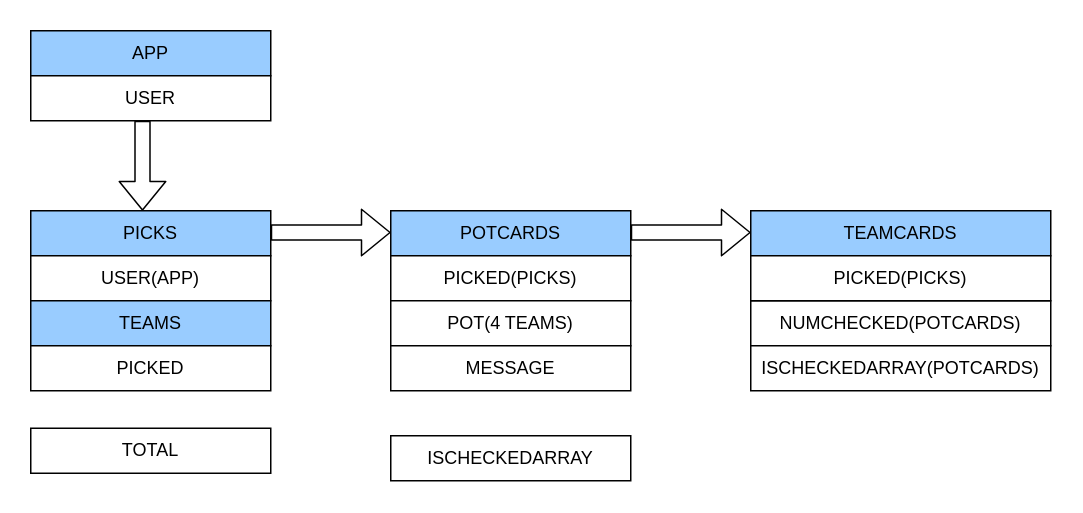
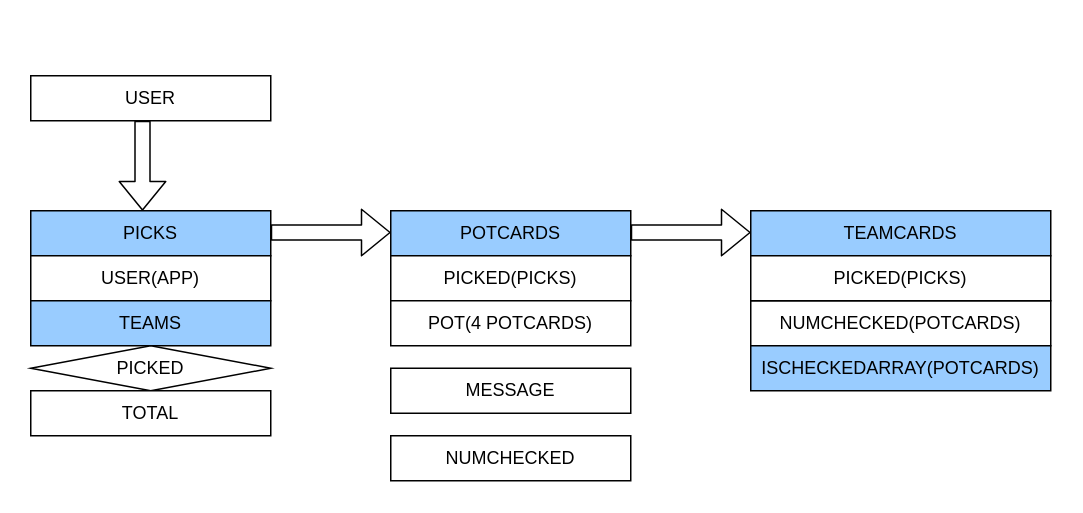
node "APP": removed
node "POT(4 TEAMS)": label "POT(4 TEAMS)" -> "POT(4 POTCARDS)"
node "PICKED": shape rectangle -> diamond
node "MESSAGE": moved (511, 368) -> (511, 391)
node "ISCHECKEDARRAY(POTCARDS)": fillcolor #ffffff -> #99ccff
node "TOTAL": moved (151, 451) -> (151, 413)
node "ISCHECKEDARRAY": label "ISCHECKEDARRAY" -> "NUMCHECKED"
